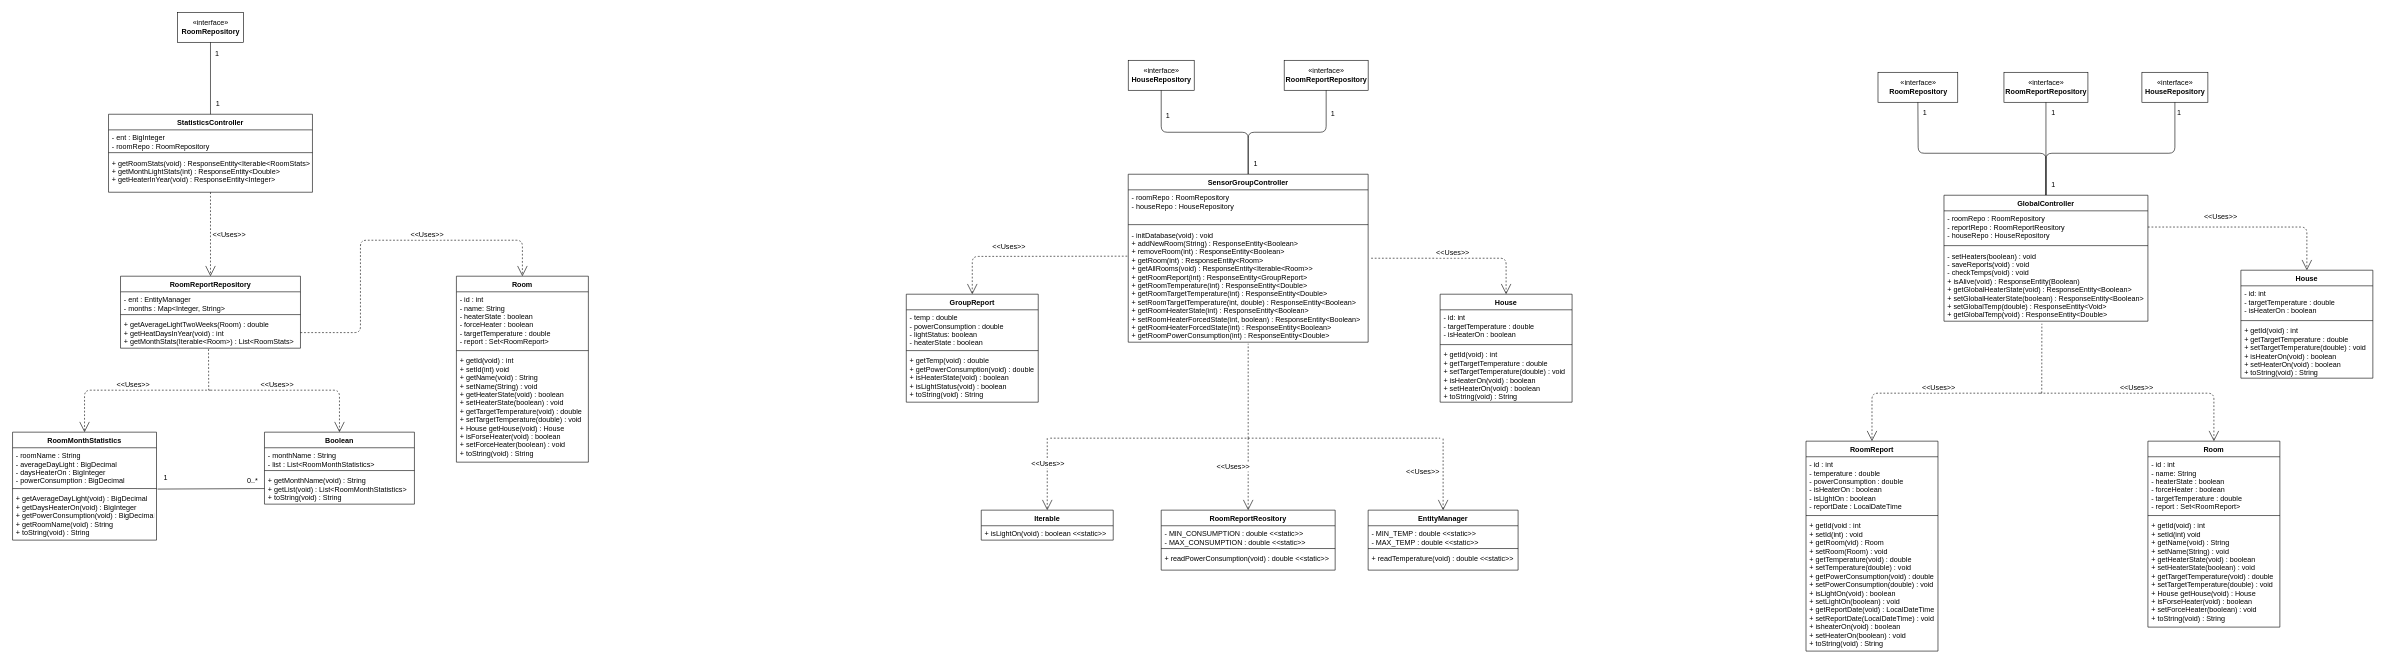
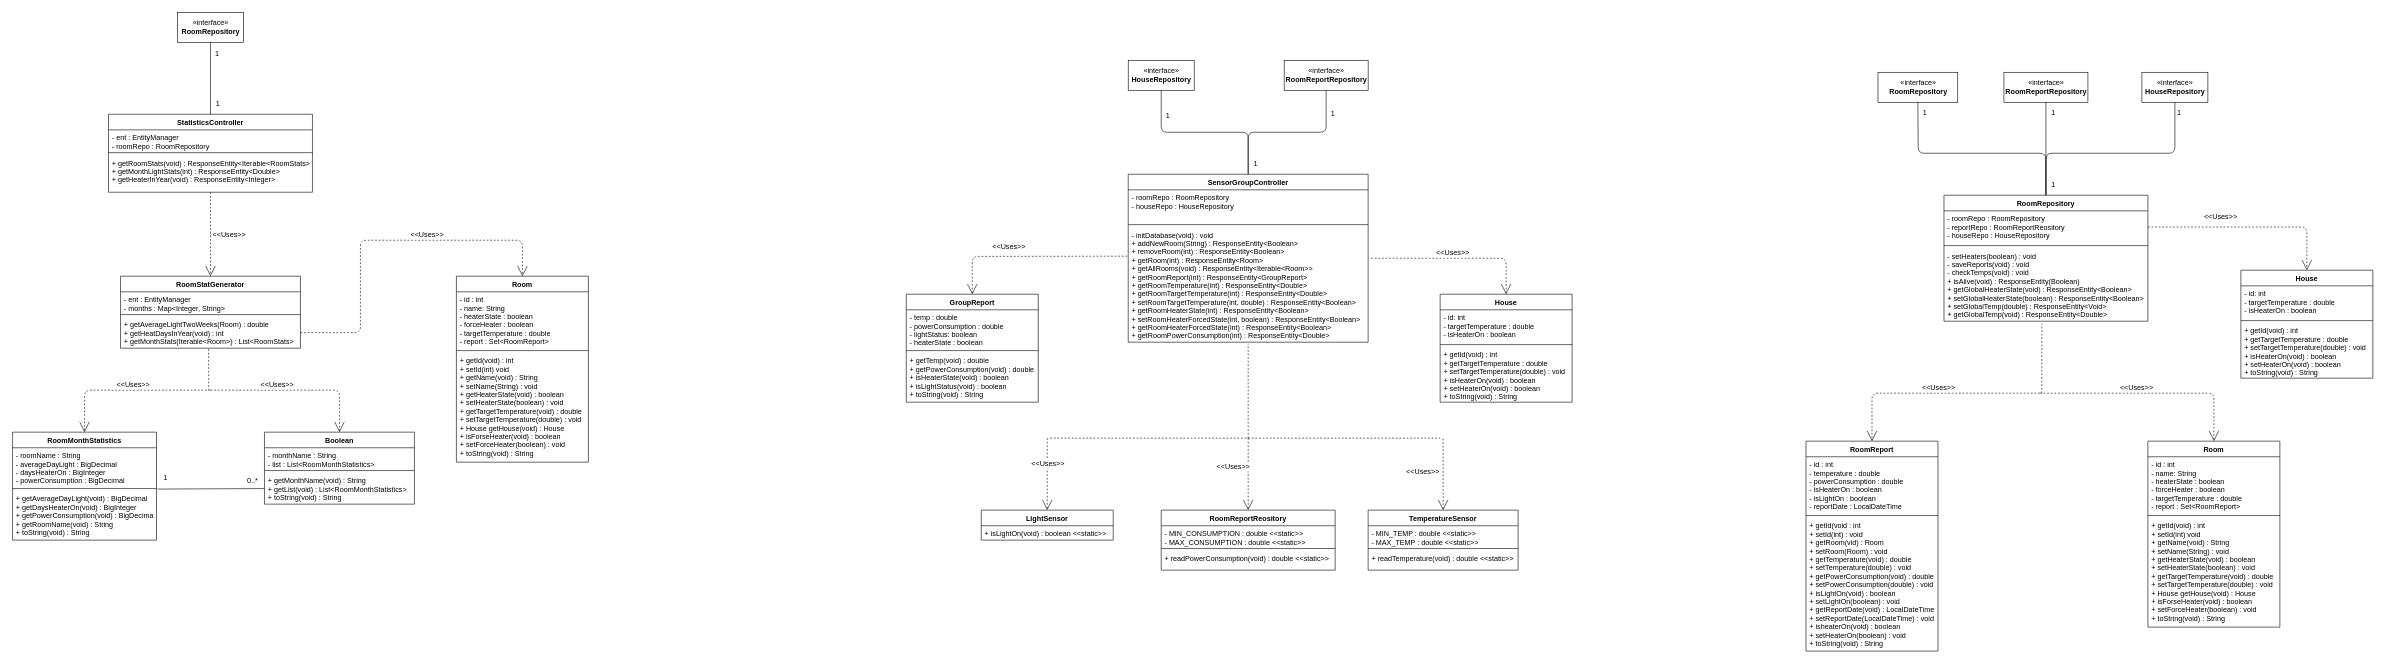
node "- ent : BigInteger - roomRepo : RoomRepository": label "- ent : BigInteger - roomRepo : RoomRepository" -> "- ent : EntityManager - roomRepo : RoomRepository"
node "GlobalController": label "GlobalController" -> "RoomRepository"
node "RoomReportRepository": label "RoomReportRepository" -> "RoomStatGenerator"
node "Iterable": label "Iterable" -> "LightSensor"
node "EntityManager": label "EntityManager" -> "TemperatureSensor"
